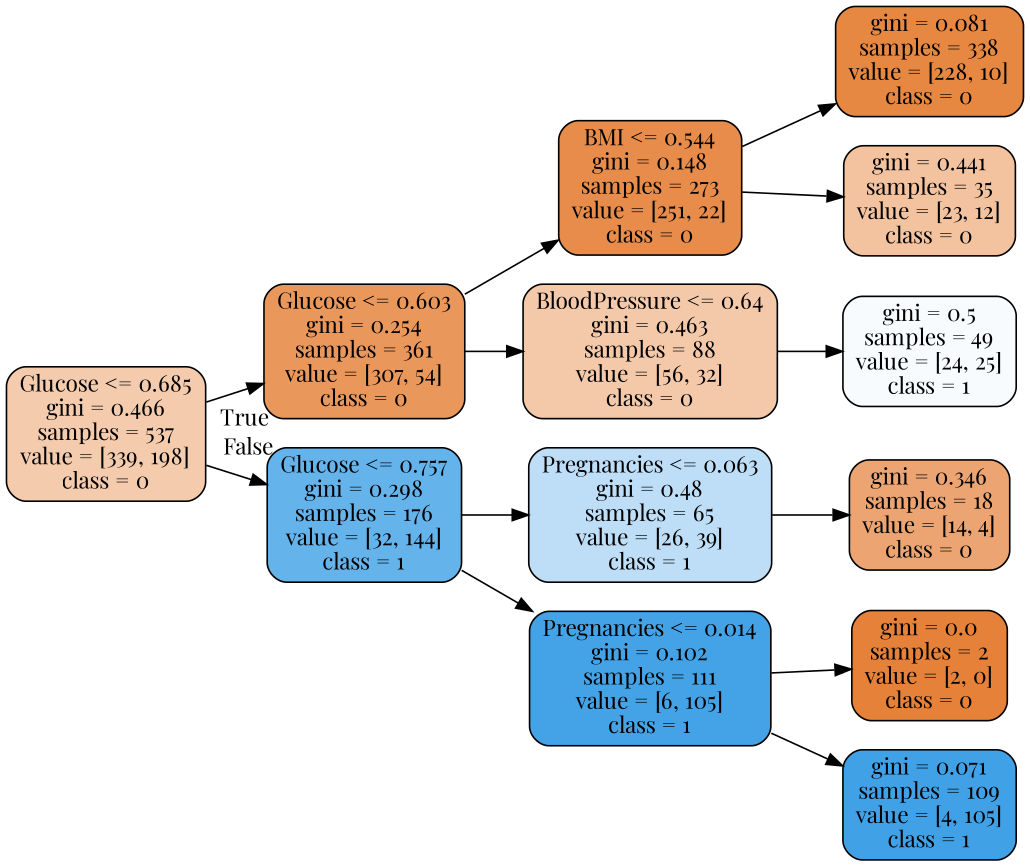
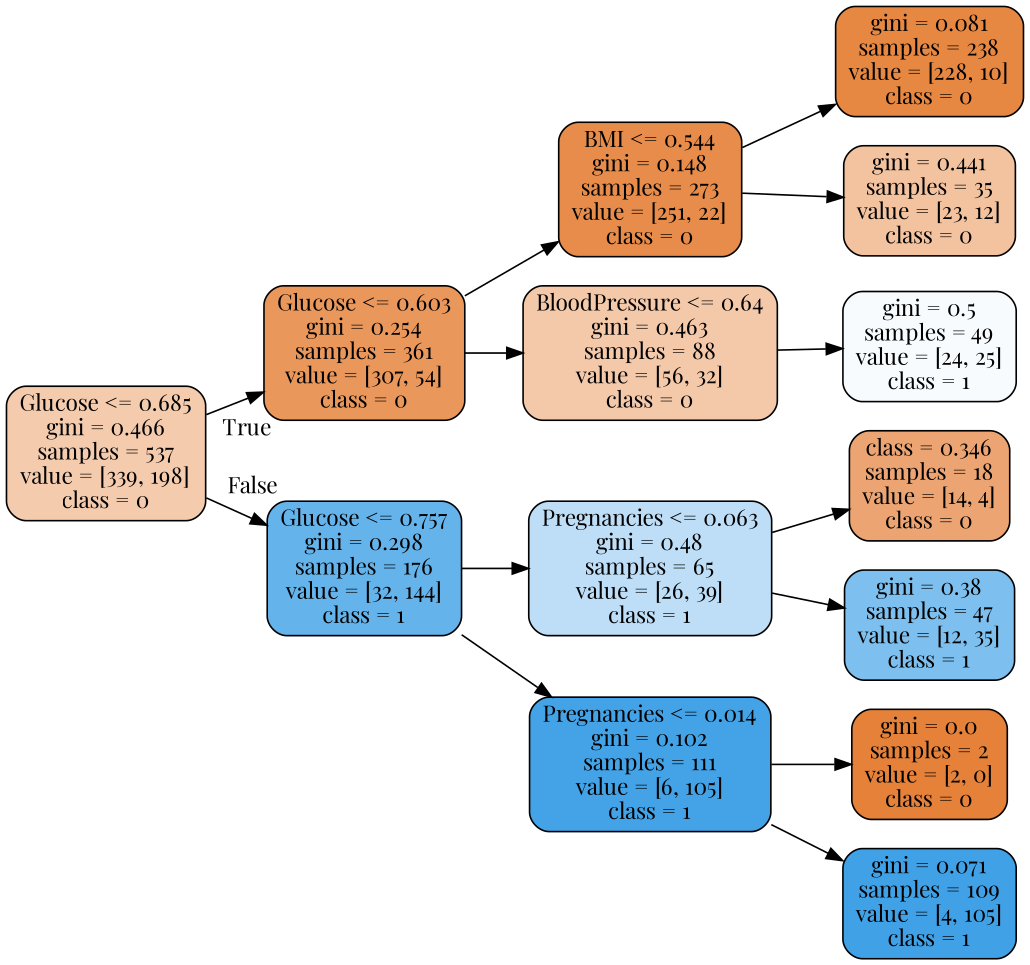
node "gini = 0.081 samples = 338 value = [228, 10] class = 0": label "gini = 0.081 samples = 338 value = [228, 10] class = 0" -> "gini = 0.081 samples = 238 value = [228, 10] class = 0"
node "gini = 0.346 samples = 18 value = [14, 4] class = 0": label "gini = 0.346 samples = 18 value = [14, 4] class = 0" -> "class = 0.346 samples = 18 value = [14, 4] class = 0"
node "gini = 0.38 samples = 47 value = [12, 35] class = 1": added
